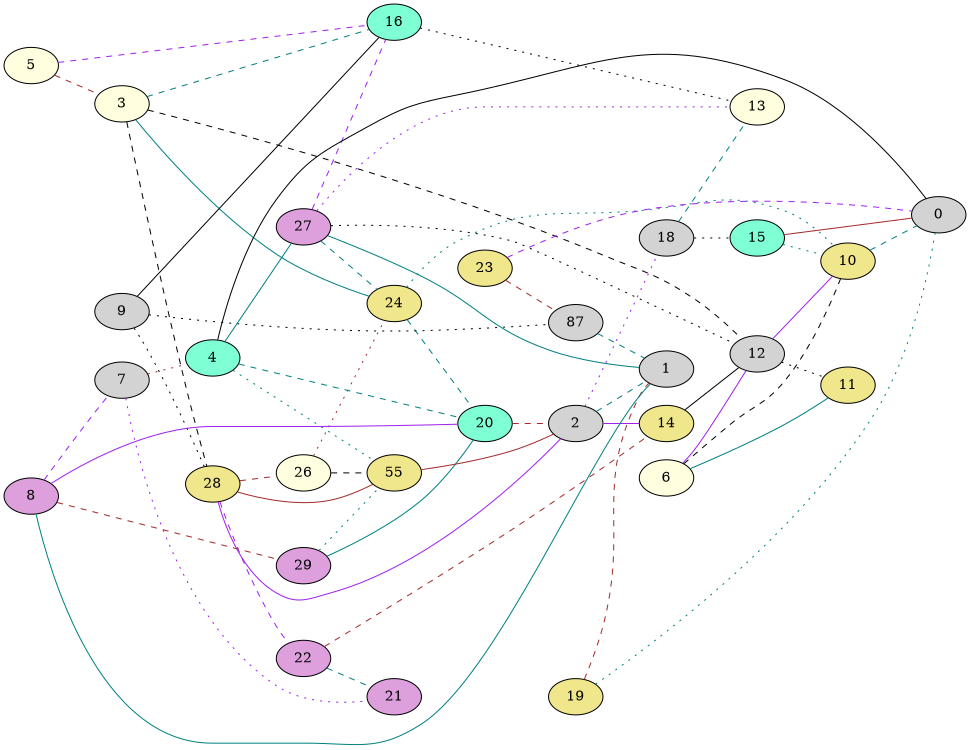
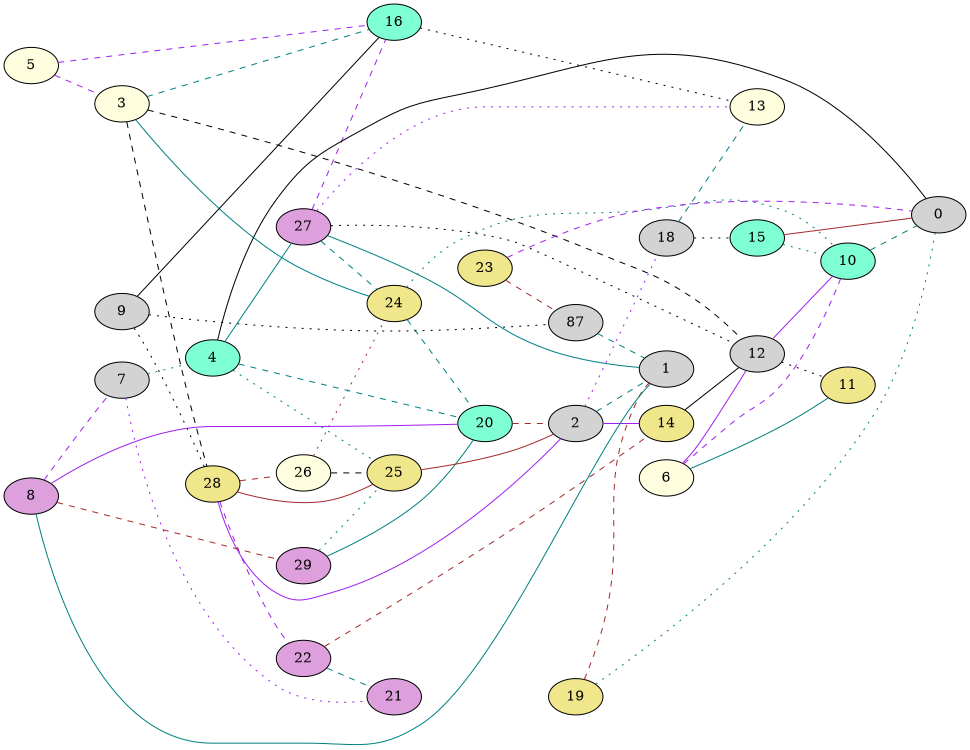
edge "5" -- "3": color brown -> purple
node "10": fillcolor khaki -> aquamarine
edge "4" -- "7": color brown -> teal
edge "10" -- "6": color black -> purple
node "55": label "55" -> "25"
